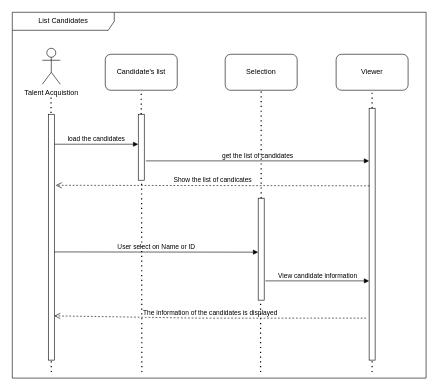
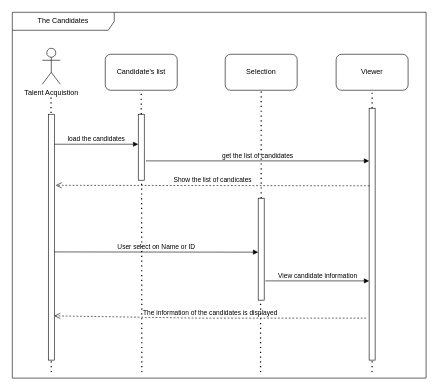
node "List Candidates": label "List Candidates" -> "The Candidates"
